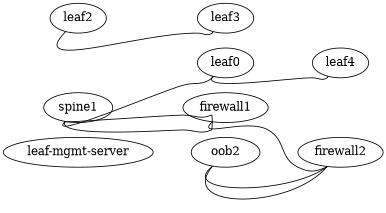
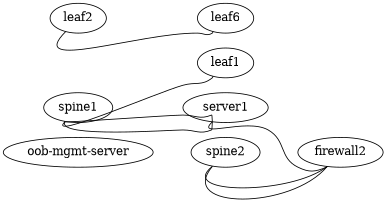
node "leaf3": label "leaf3" -> "leaf6"
node "leaf0": label "leaf0" -> "leaf1"
node "leaf4": removed
node "firewall1": label "firewall1" -> "server1"
node "leaf-mgmt-server": label "leaf-mgmt-server" -> "oob-mgmt-server"
node "oob2": label "oob2" -> "spine2"
